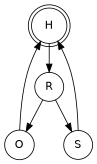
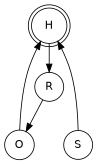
edge "R" -> "S": removed
